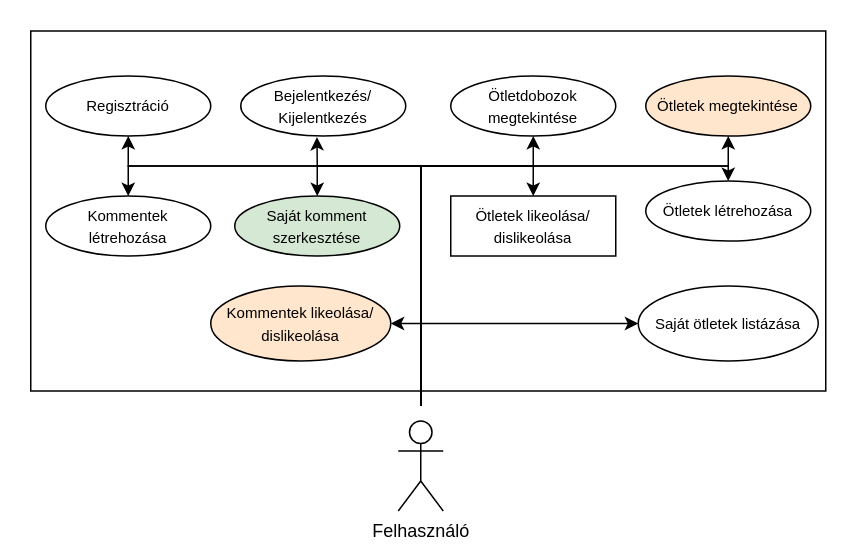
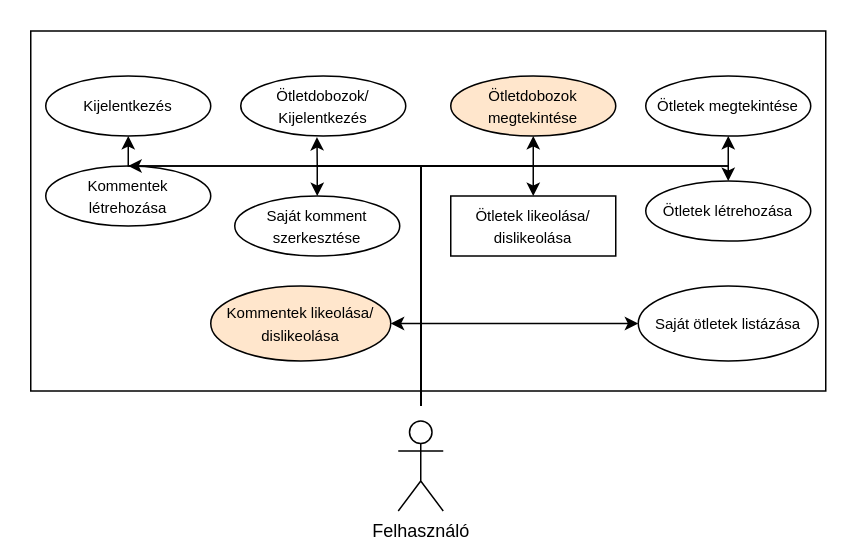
node "Regisztráció": label "Regisztráció" -> "Kijelentkezés"
node "Bejelentkezés/ Kijelentkezés": label "Bejelentkezés/ Kijelentkezés" -> "Ötletdobozok/ Kijelentkezés"
node "Ötletdobozok megtekintése": fillcolor #ffffff -> #ffe6cc
node "Ötletek megtekintése": fillcolor #ffe6cc -> #ffffff
node "Kommentek létrehozása": moved (128, 226) -> (128, 196)
node "Saját komment szerkesztése": fillcolor #d5e8d4 -> #ffffff
